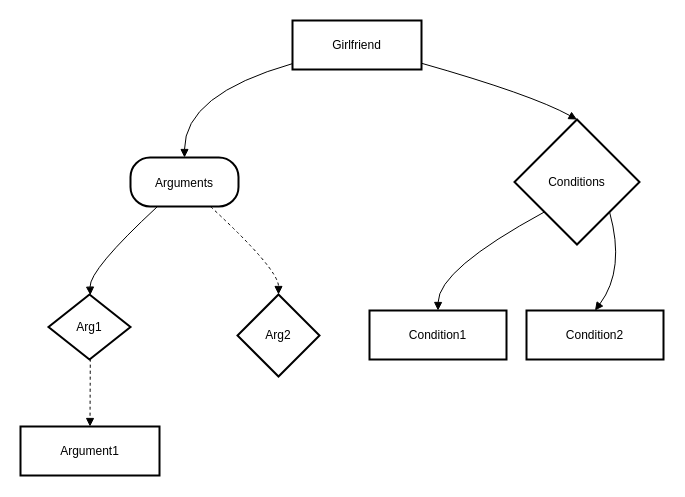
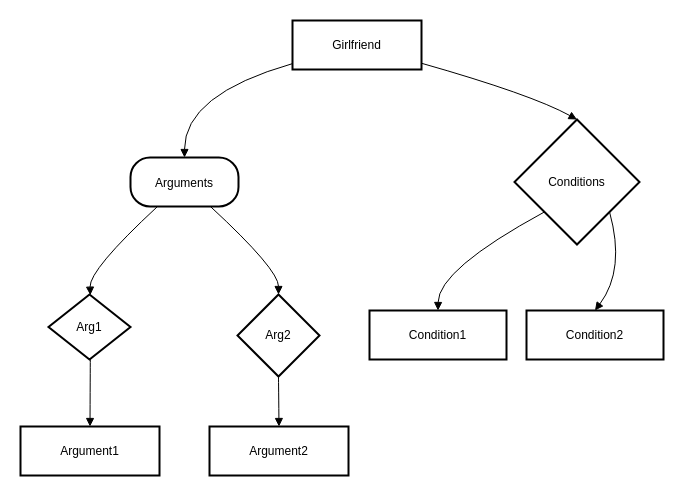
edge "Arguments" -> "Arg2": style dashed -> solid
edge "Arg1" -> "Argument1": style dashed -> solid
edge "Arg2" -> "Argument2": added
node "Argument2": added
